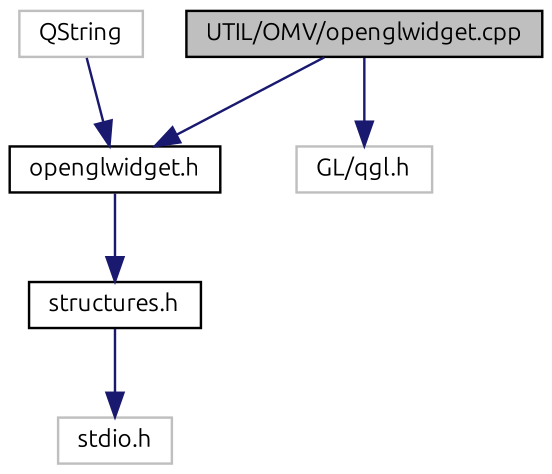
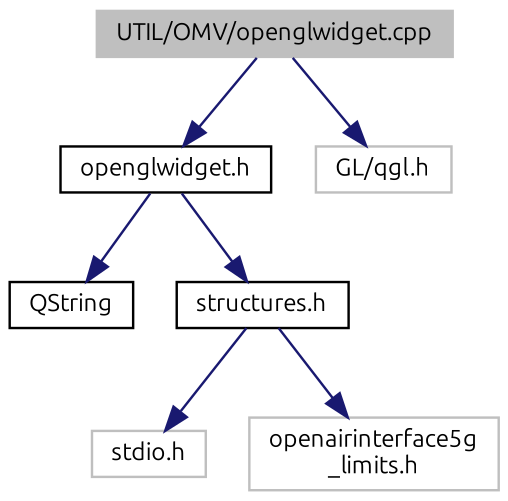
node "QString": color grey75 -> black
node "UTIL/OMV/openglwidget.cpp": color black -> grey75
edge "QString" -> "openglwidget.h": reversed
node "openairinterface5g _limits.h": added
